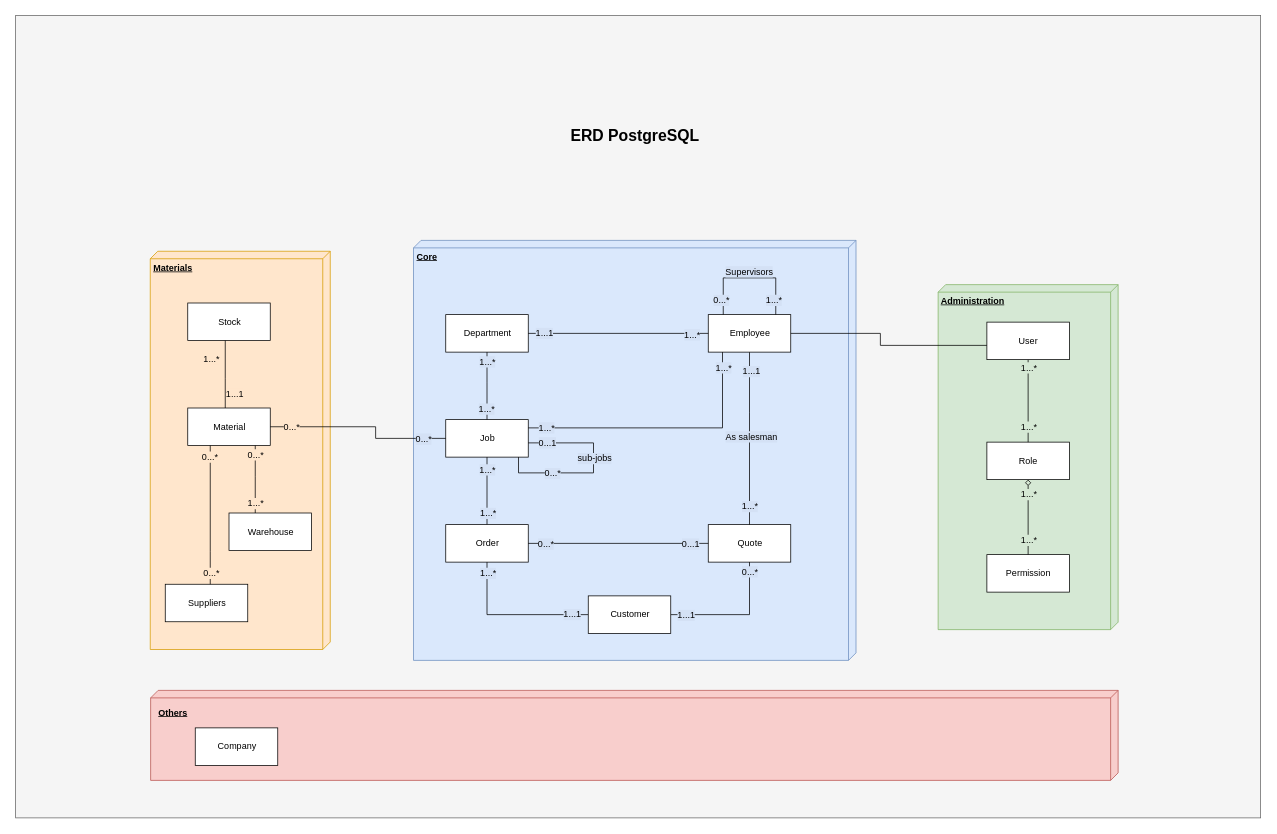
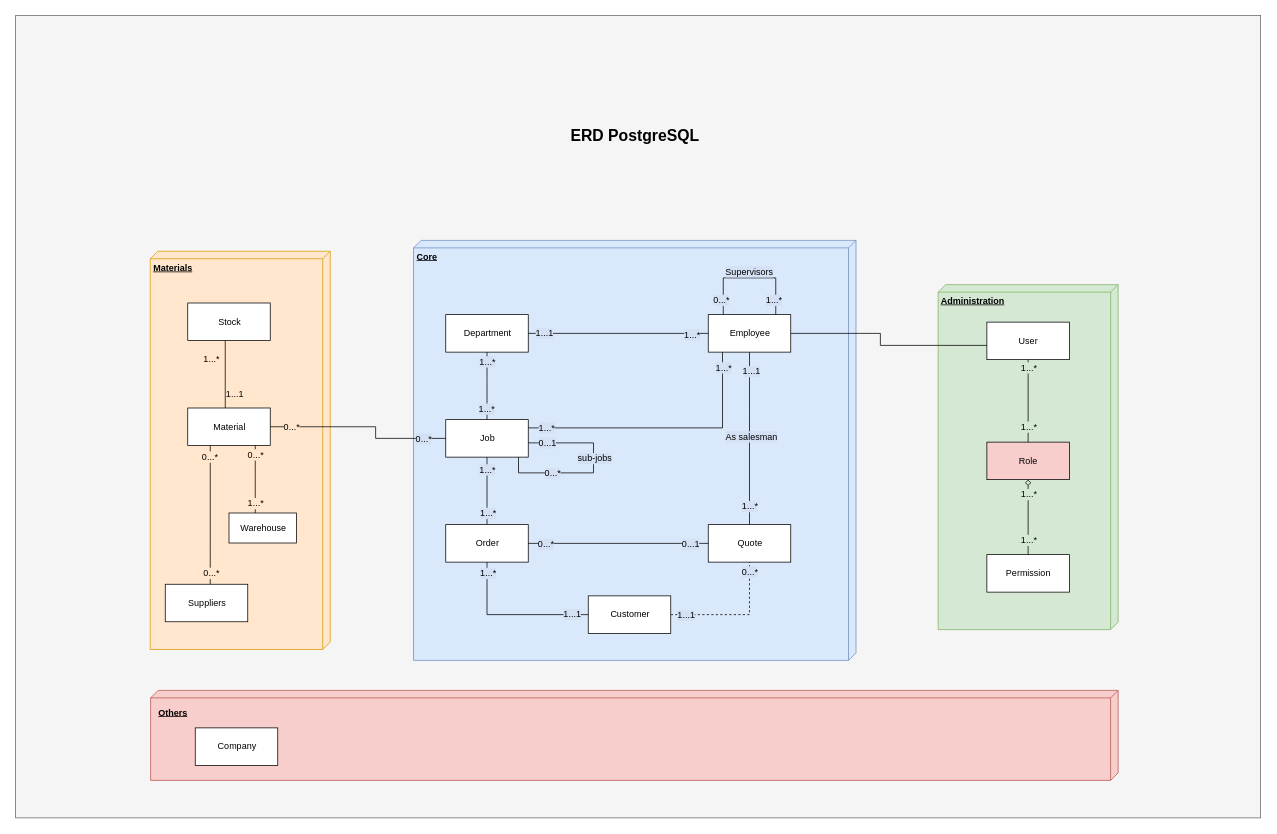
node "Role": fillcolor #ffffff -> #f8cecc
node "Warehouse": size 83x38 -> 68x30
edge "Quote" -- "Customer": style solid -> dashed
